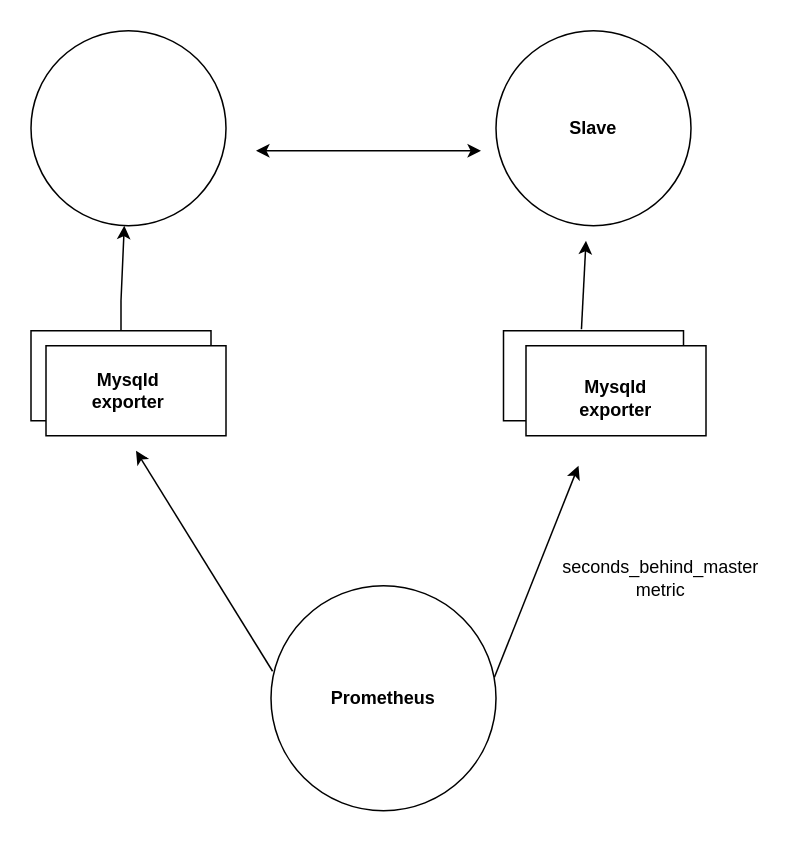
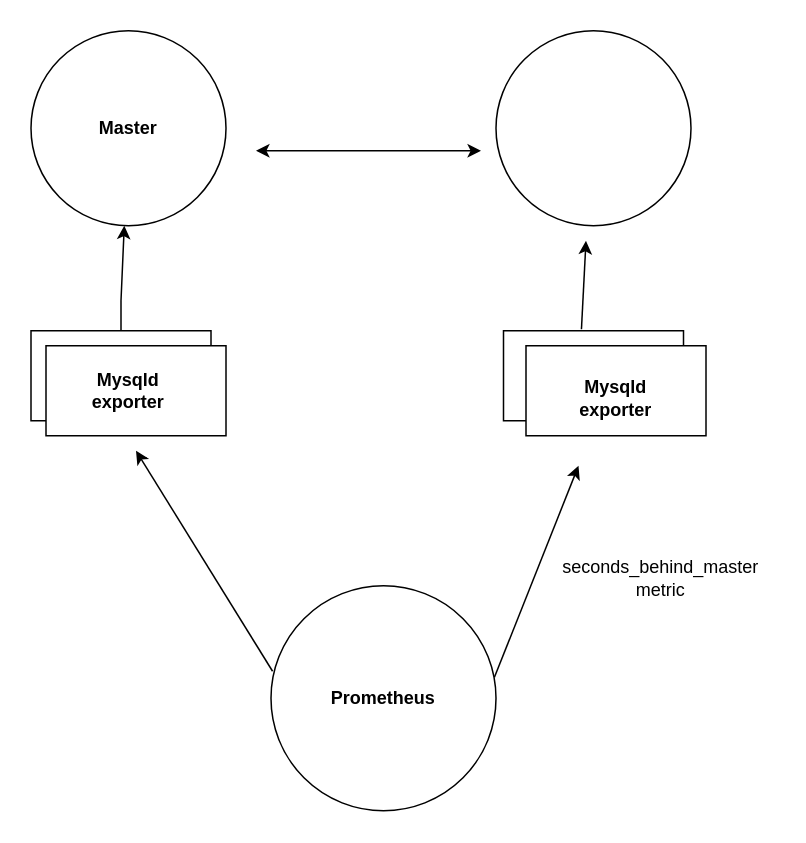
node "Master": added
node "Slave": removed
